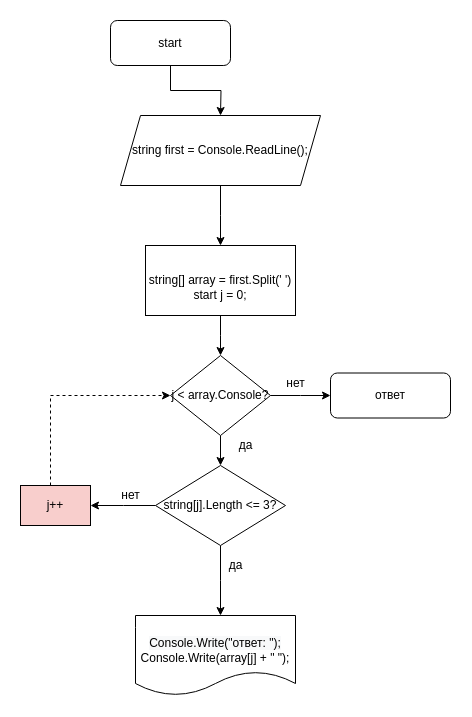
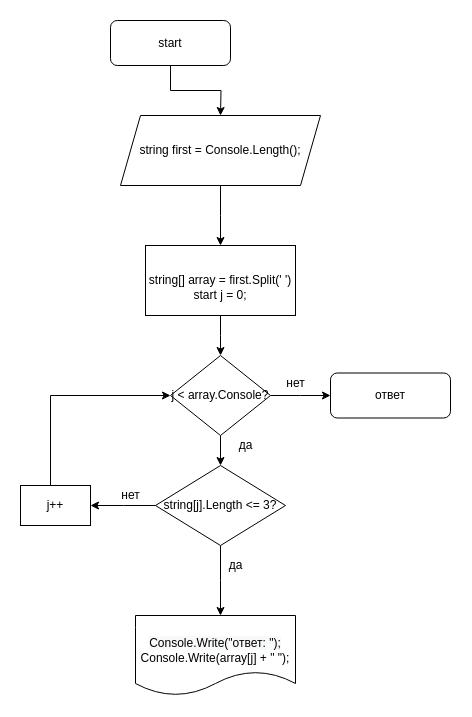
node "string first = Console.ReadLine();": label "string first = Console.ReadLine();" -> "string first = Console.Length();"
edge "j++" -> "j < array.Console?": style dashed -> solid
node "j++": fillcolor #f8cecc -> #ffffff
